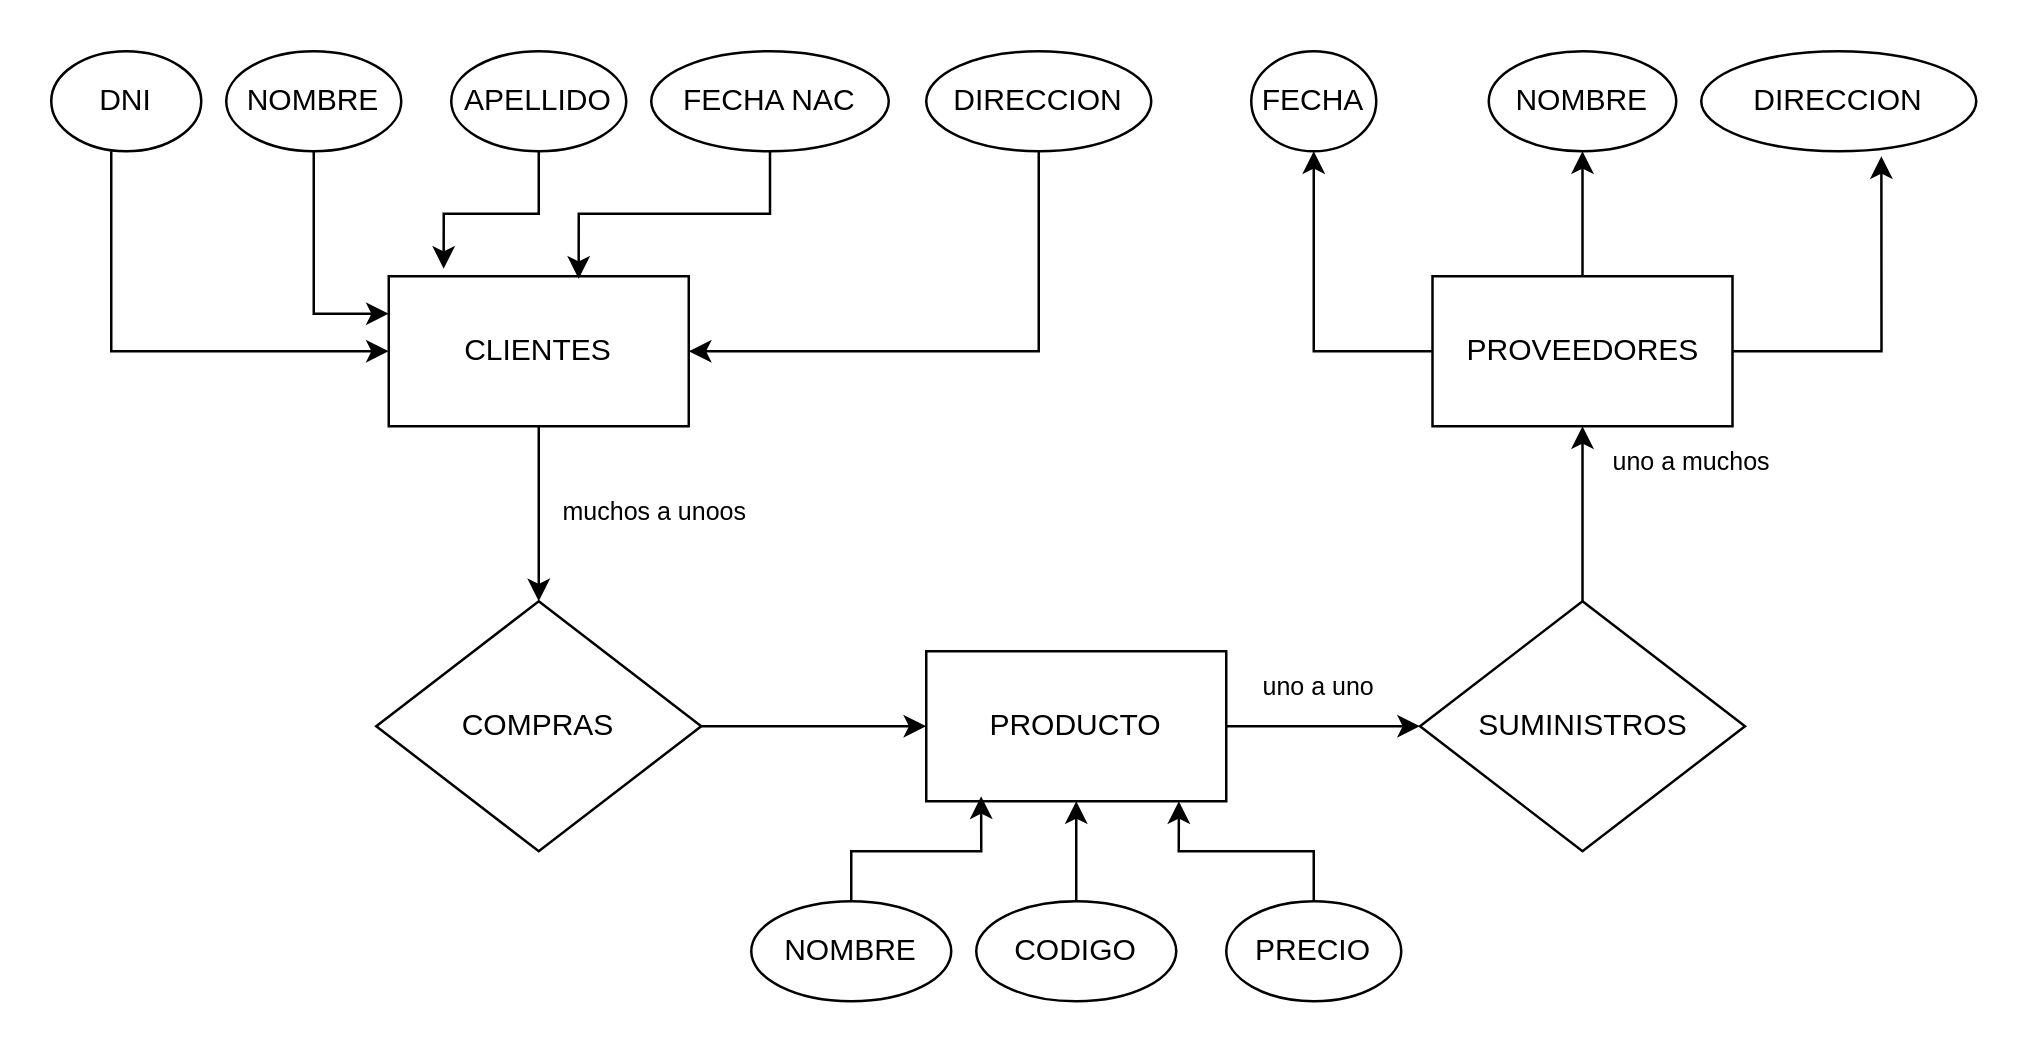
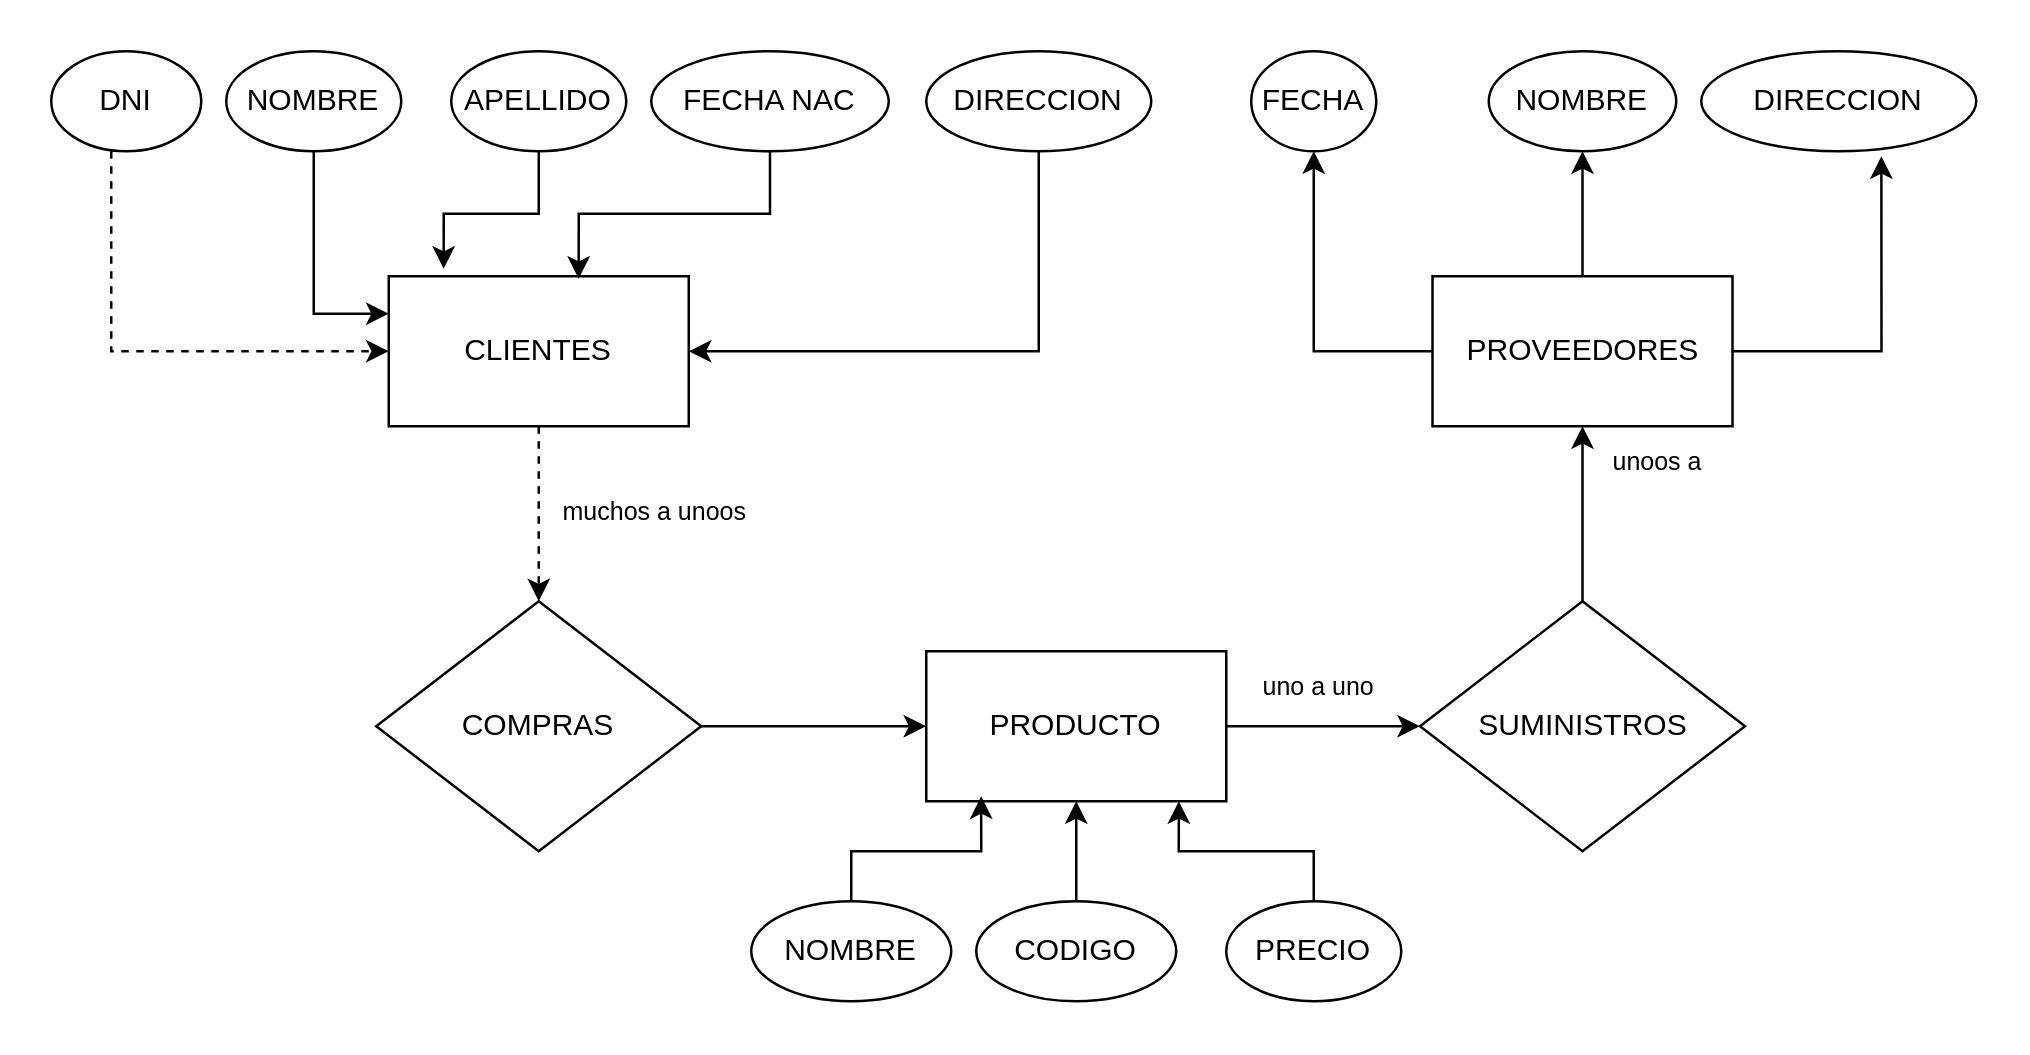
edge "DNI" -> "CLIENTES": style solid -> dashed
node "uno a muchos": label "uno a muchos" -> "unoos a muchos"
edge "CLIENTES" -> "COMPRAS": style solid -> dashed
